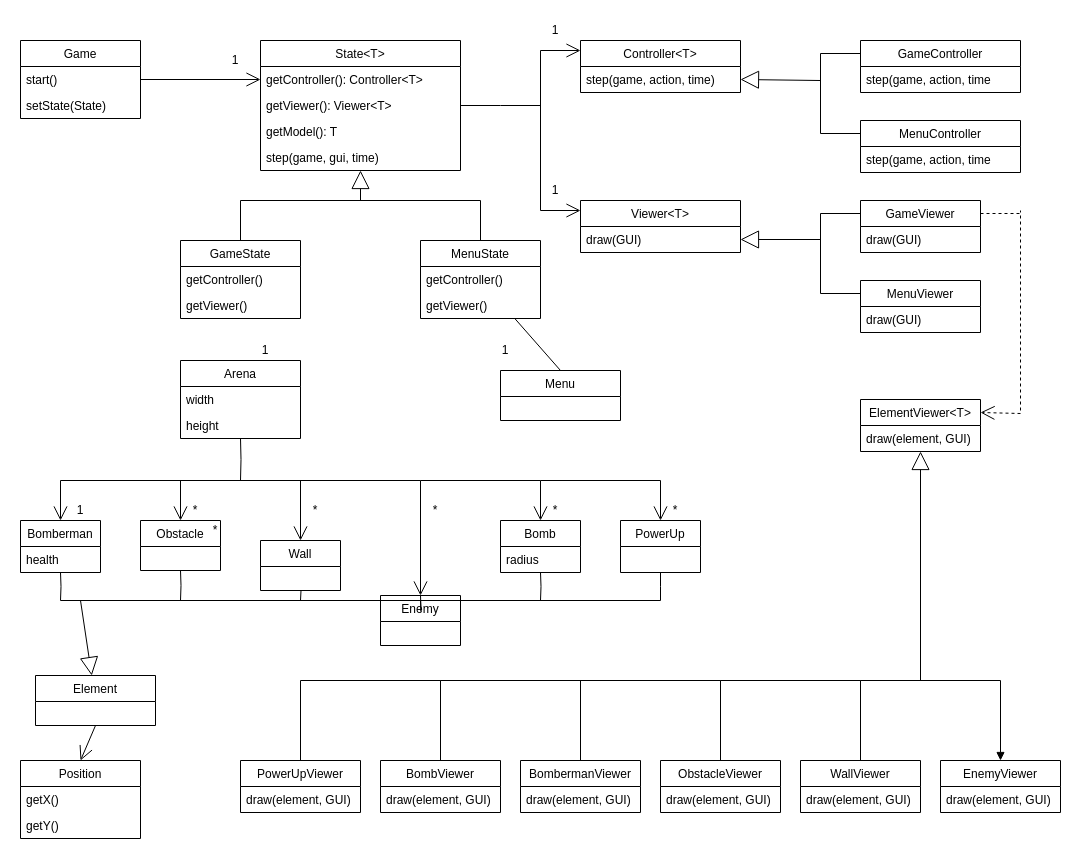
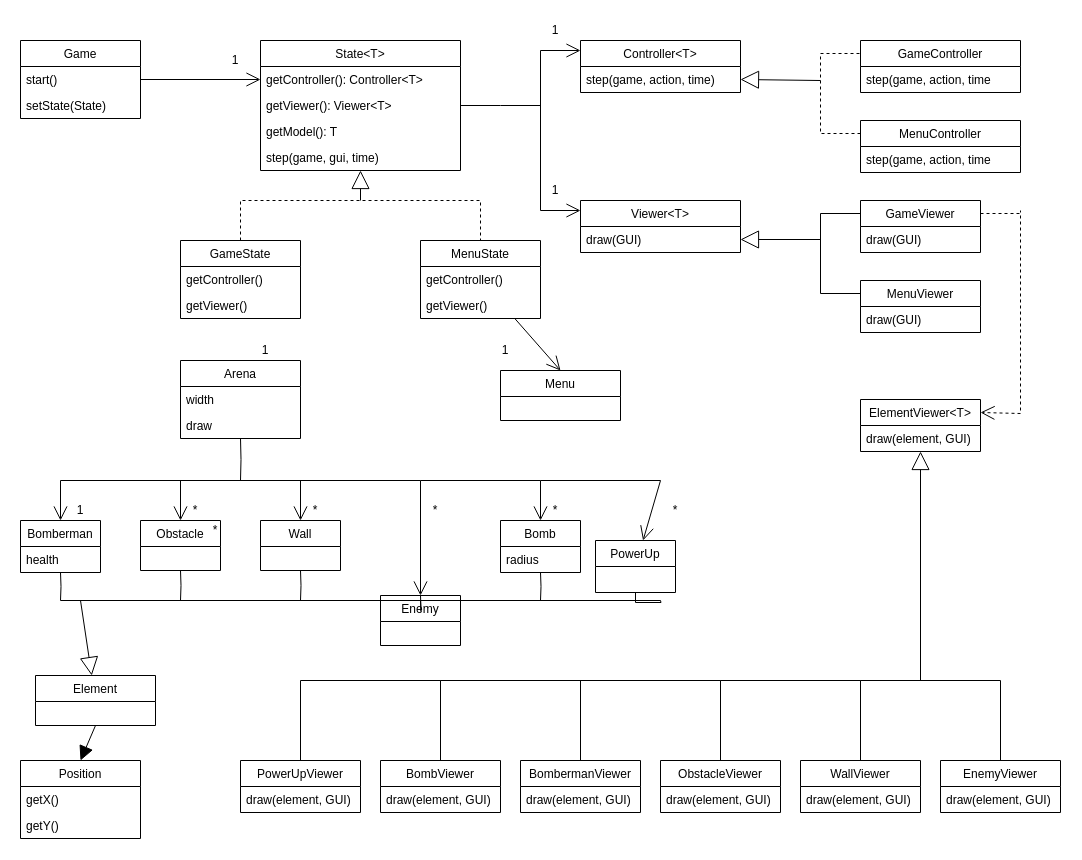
edge "GameController" -- "MenuController": style solid -> dashed
edge "GameState" -- "MenuState": style solid -> dashed
edge "MenuState" -- "Menu": arrowhead none -> open
node "height": label "height" -> "draw"
node "PowerUp": moved (661, 547) -> (636, 567)
node "Wall": moved (301, 566) -> (301, 546)
edge "WallViewer" -> "EnemyViewer": arrowhead block -> none
edge "Element" -> "Position": arrowhead open -> block
